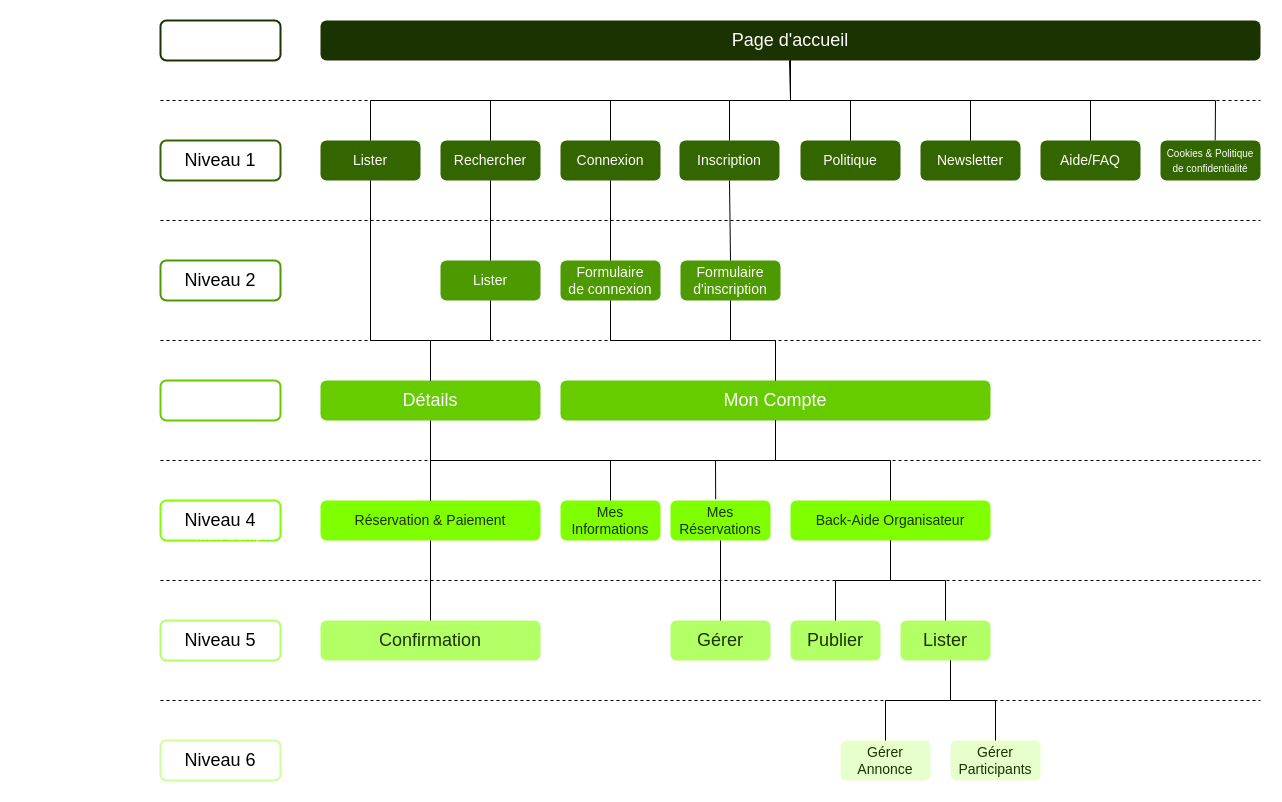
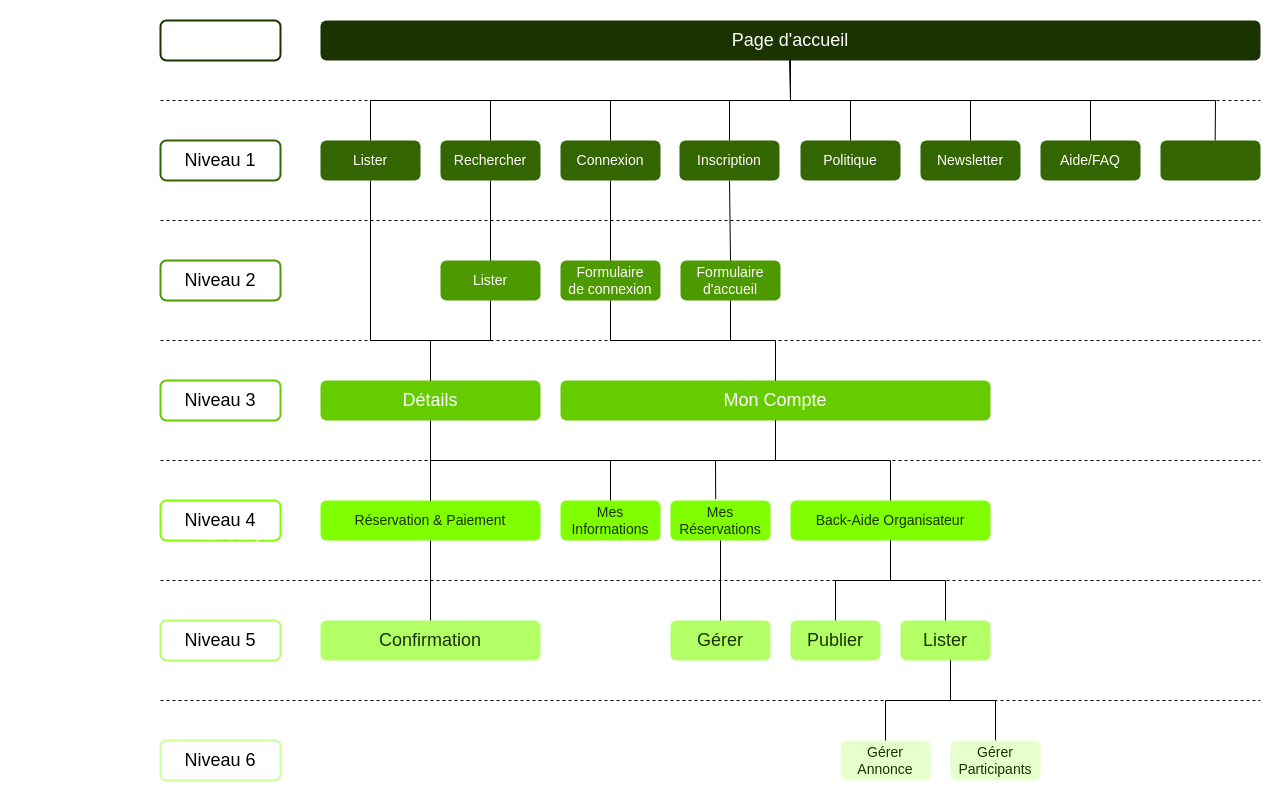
node "Cookies & Politique de confidentialité": removed
node "Formulaire d'inscription": label "Formulaire d'inscription" -> "Formulaire d'accueil"
node "Niveau 3": added
